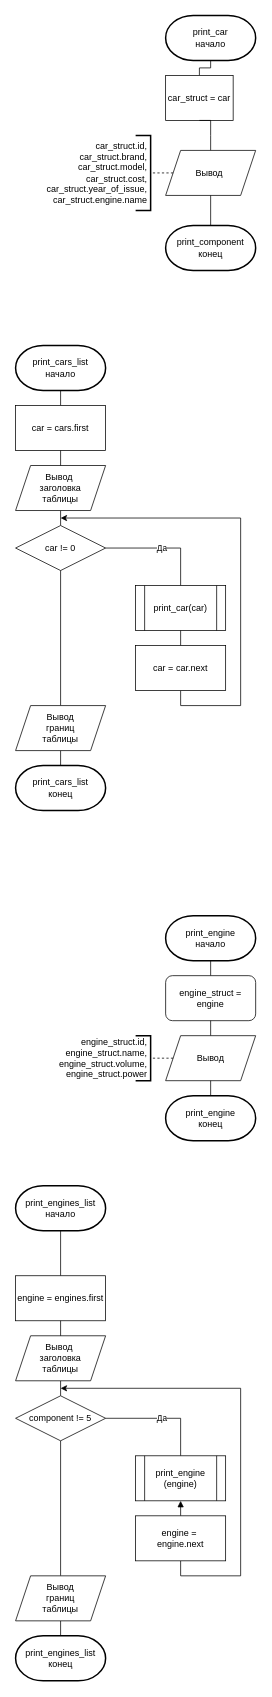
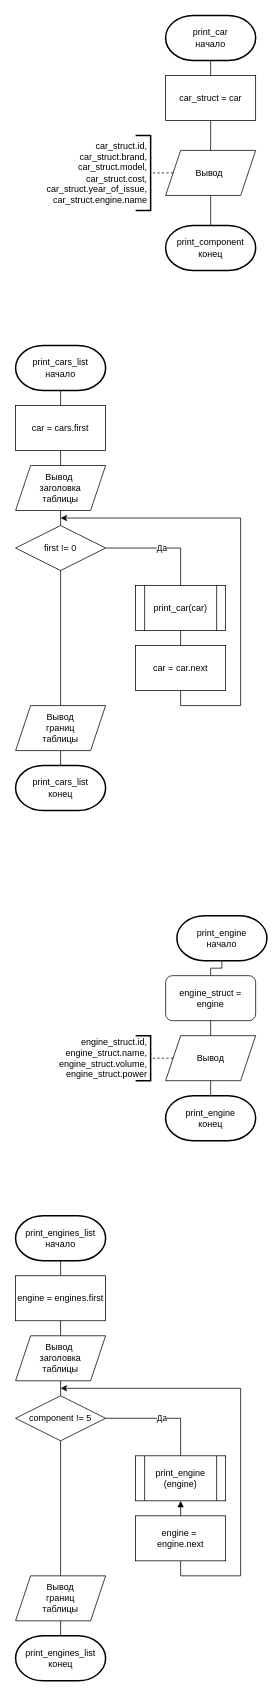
node "car_struct = car": size 68x45 -> 90x45
node "car != 0": label "car != 0" -> "first != 0"
node "print_engine начало": moved (210, 938) -> (222, 938)
node "print_engines_listначало": moved (60, 1208) -> (60, 1238)
